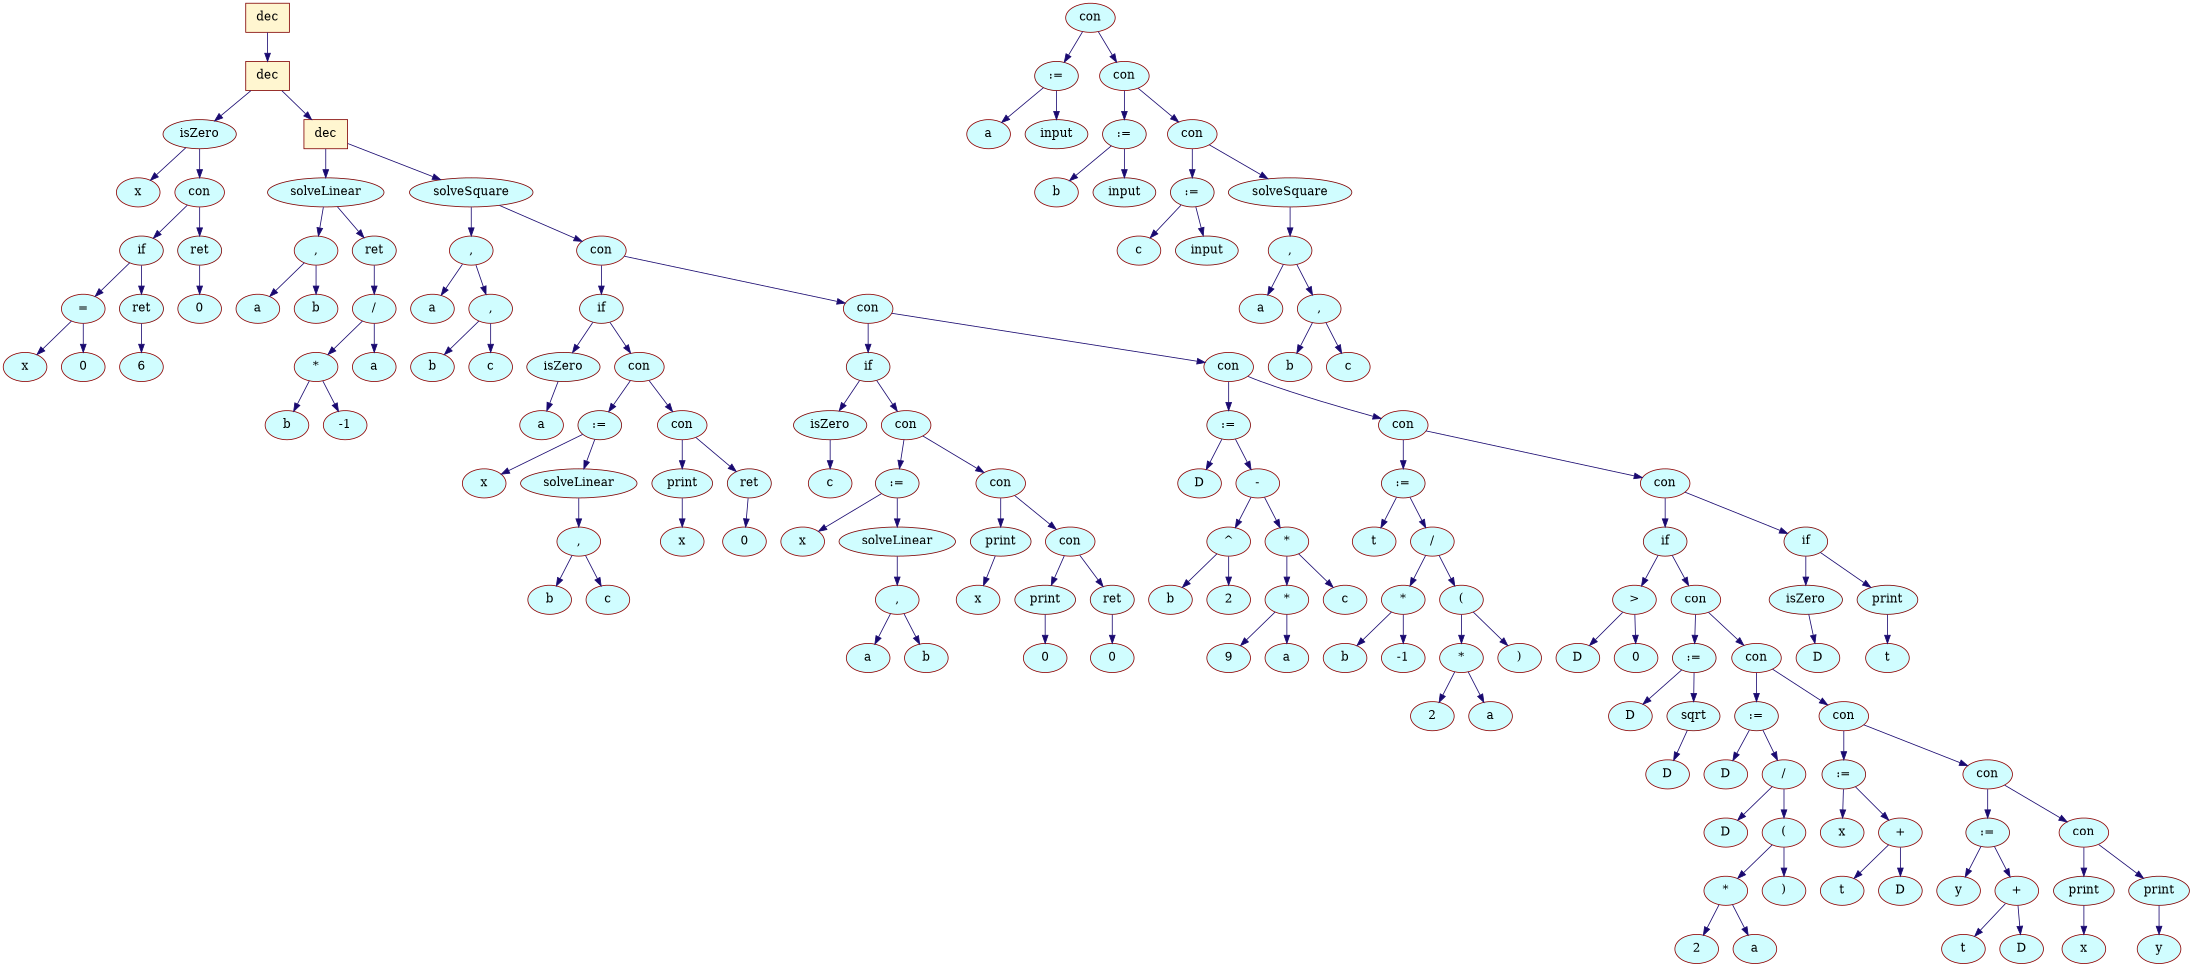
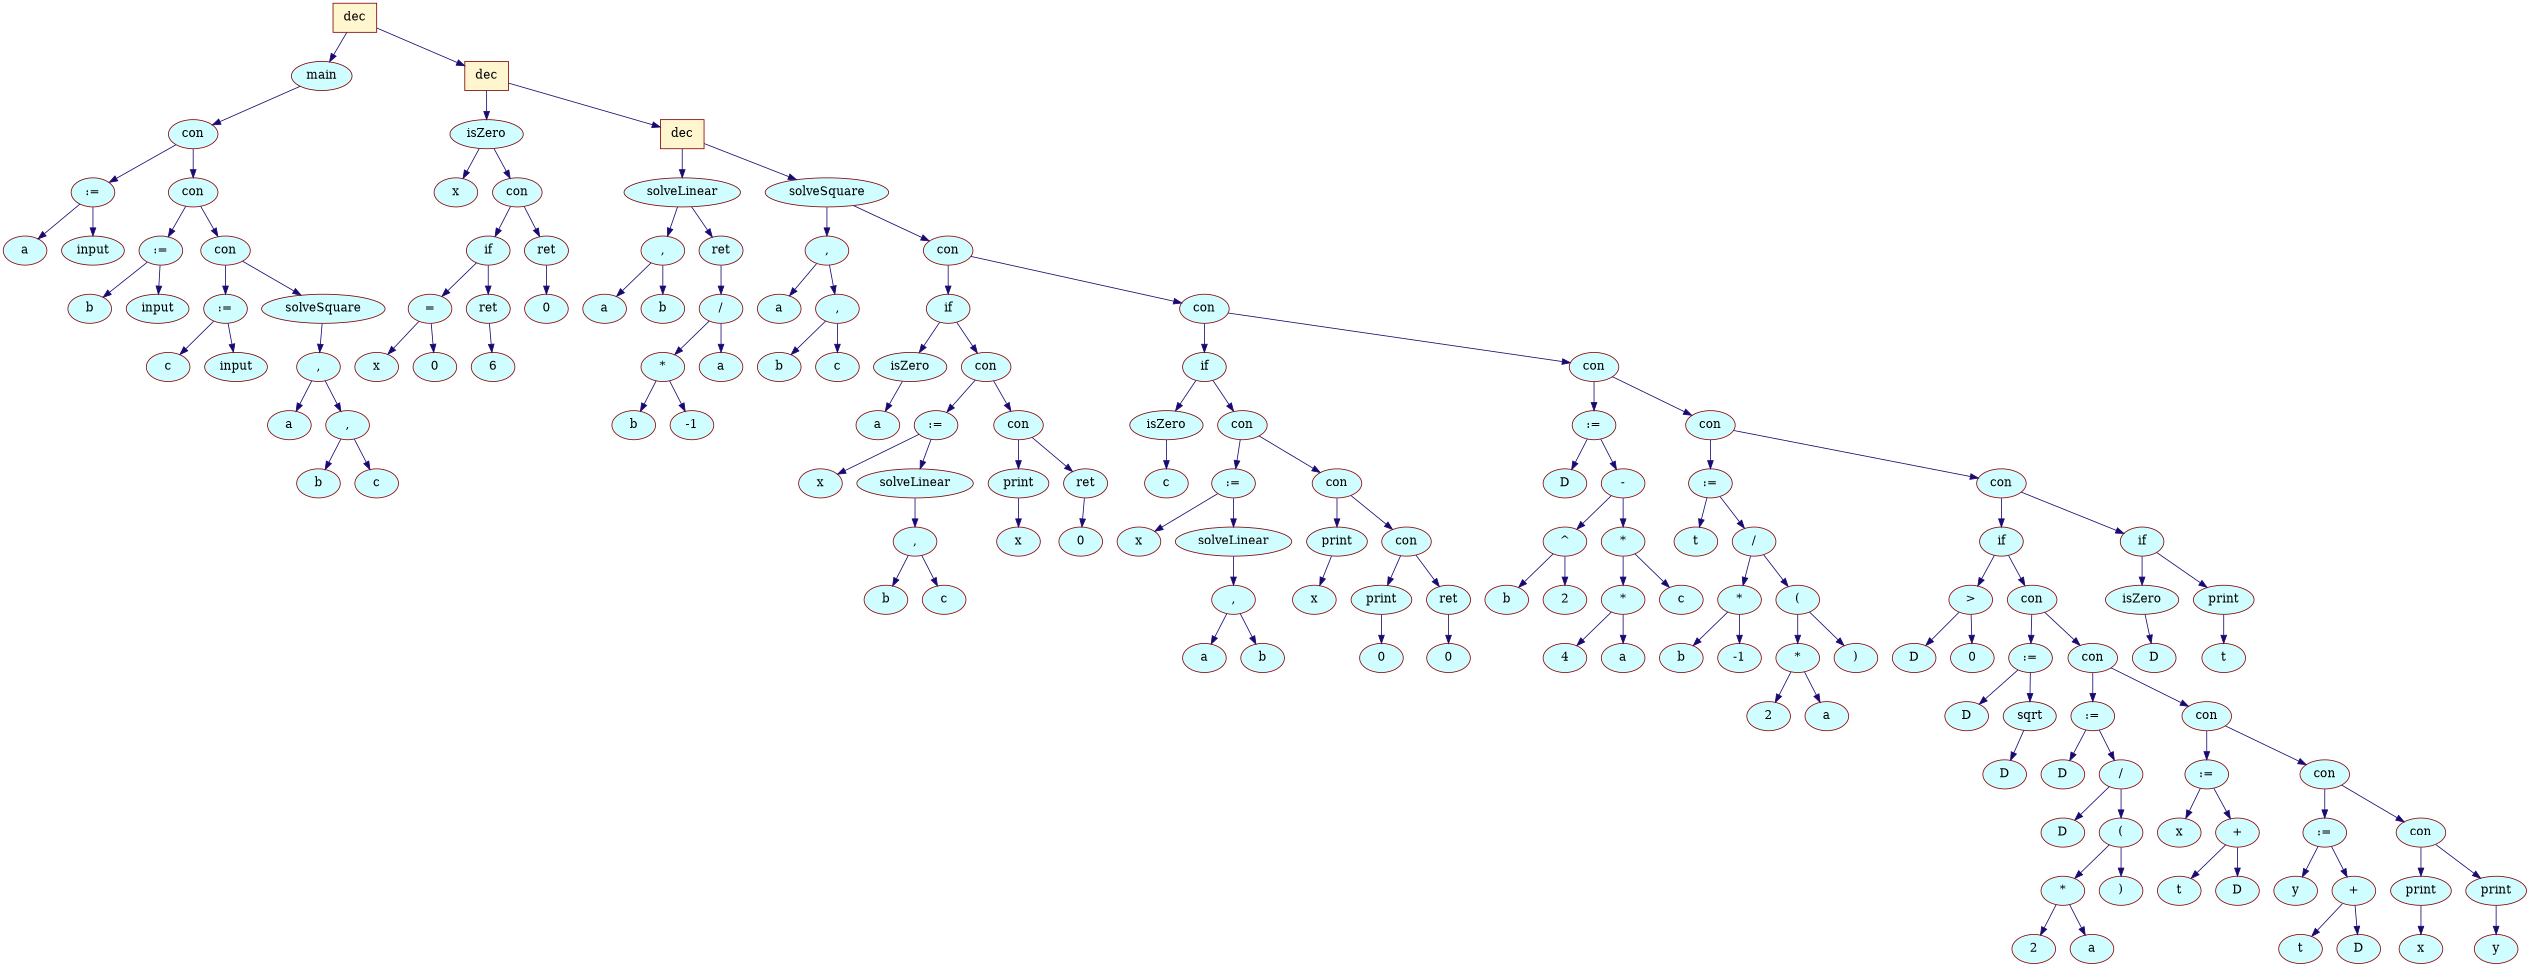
node "main": added
node "9": label "9" -> "4"
